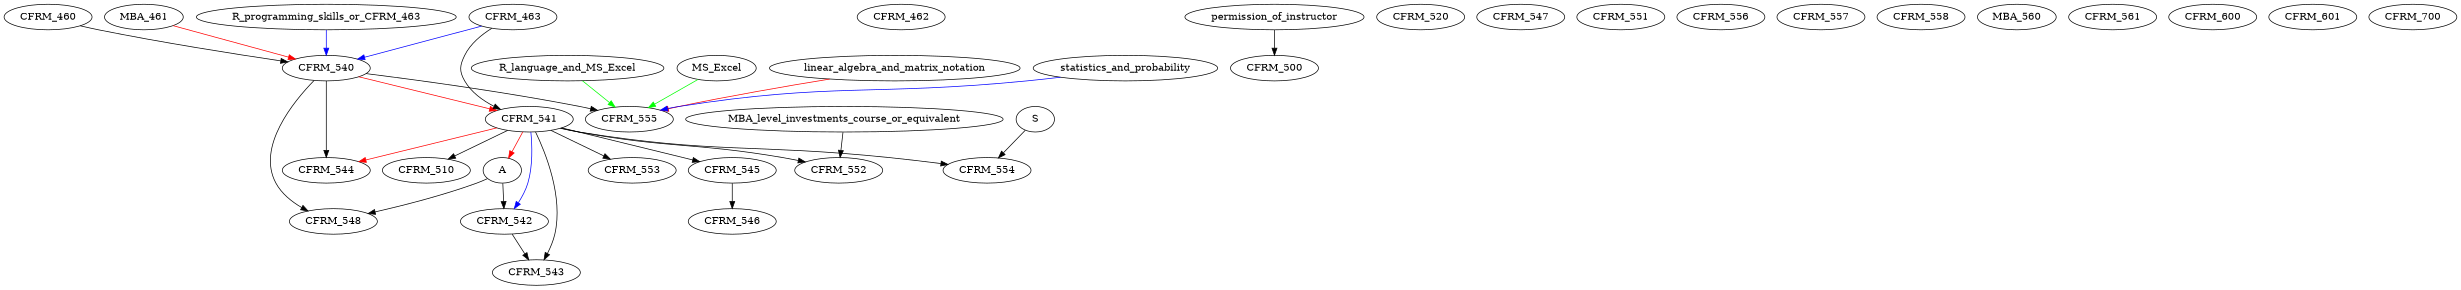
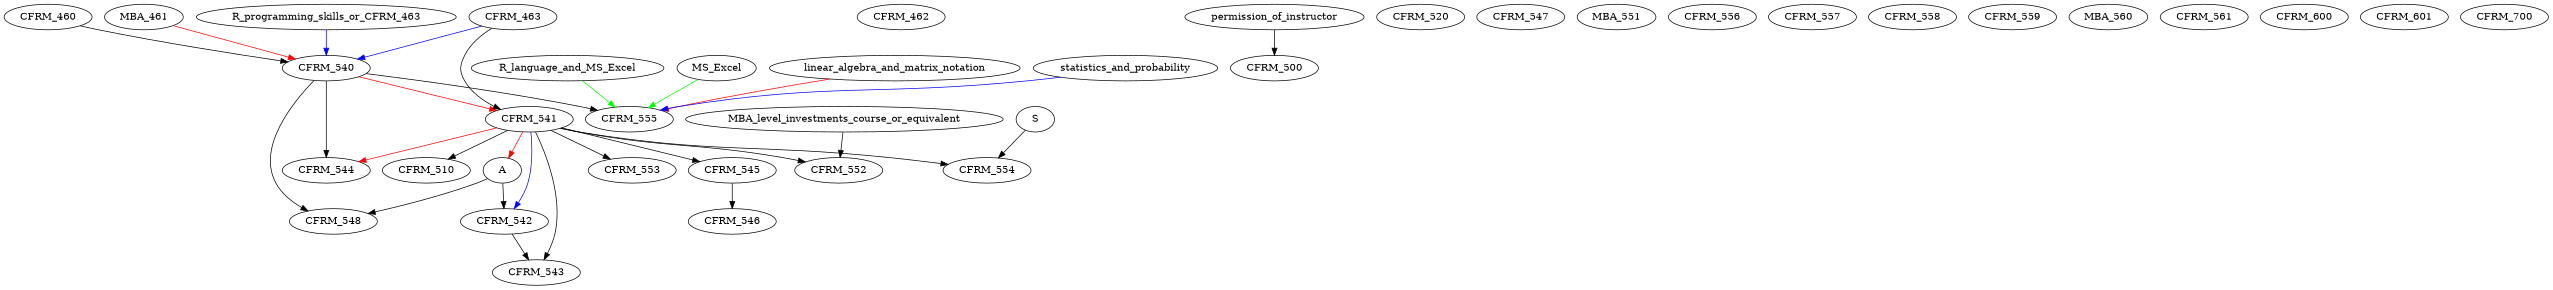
node "CFRM_551": label "CFRM_551" -> "MBA_551"
node "CFRM_559": added
